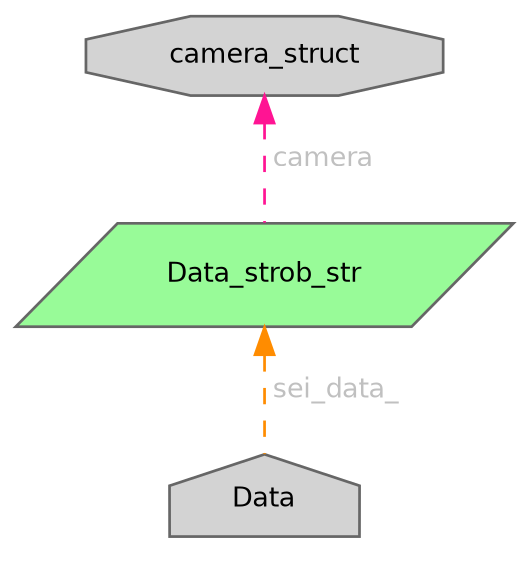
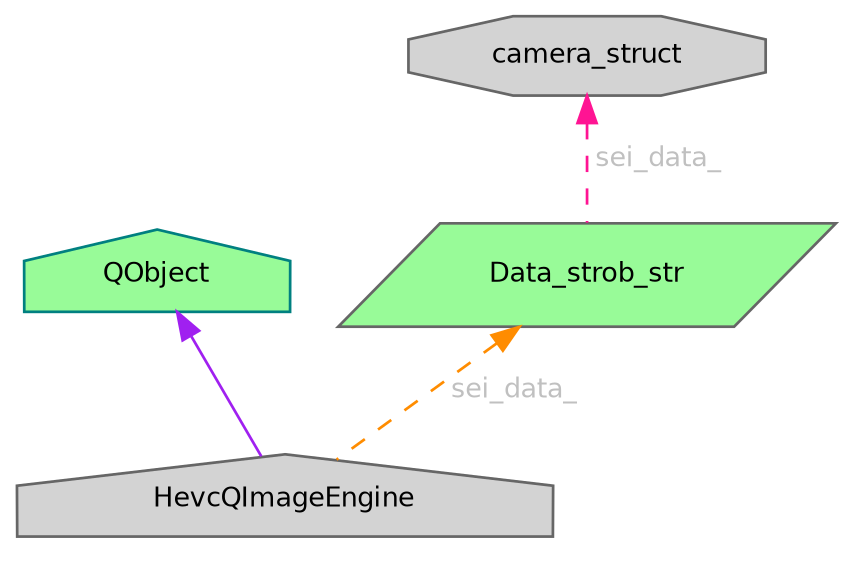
edge "Data_strob_str" -> "camera_struct": label " camera" -> " sei_data_"
node "QObject": added
node "Data": label "Data" -> "HevcQImageEngine"
